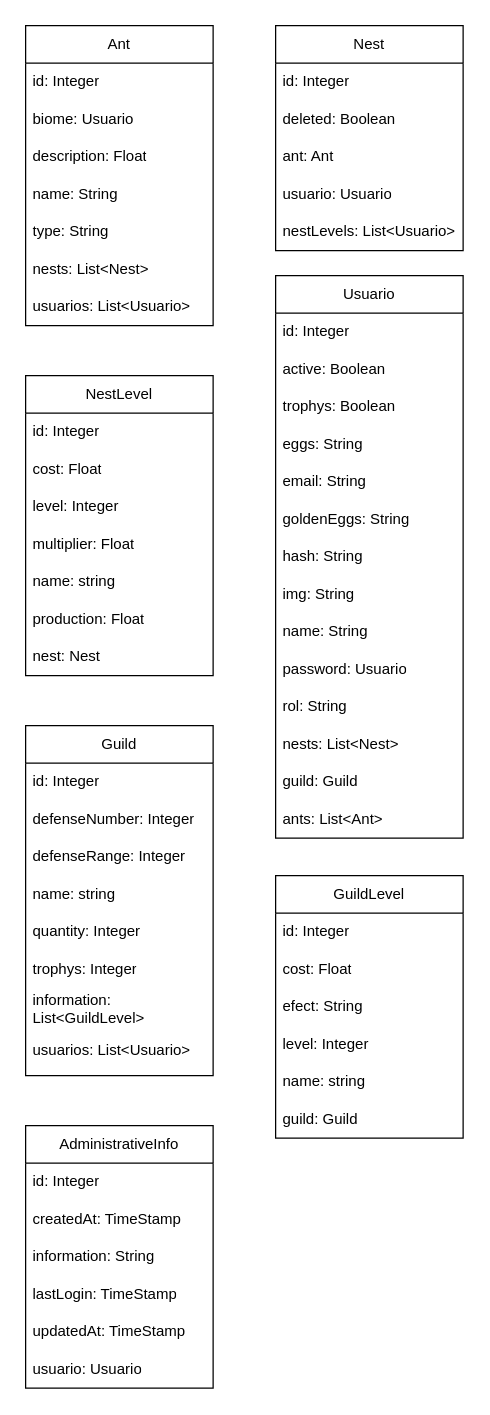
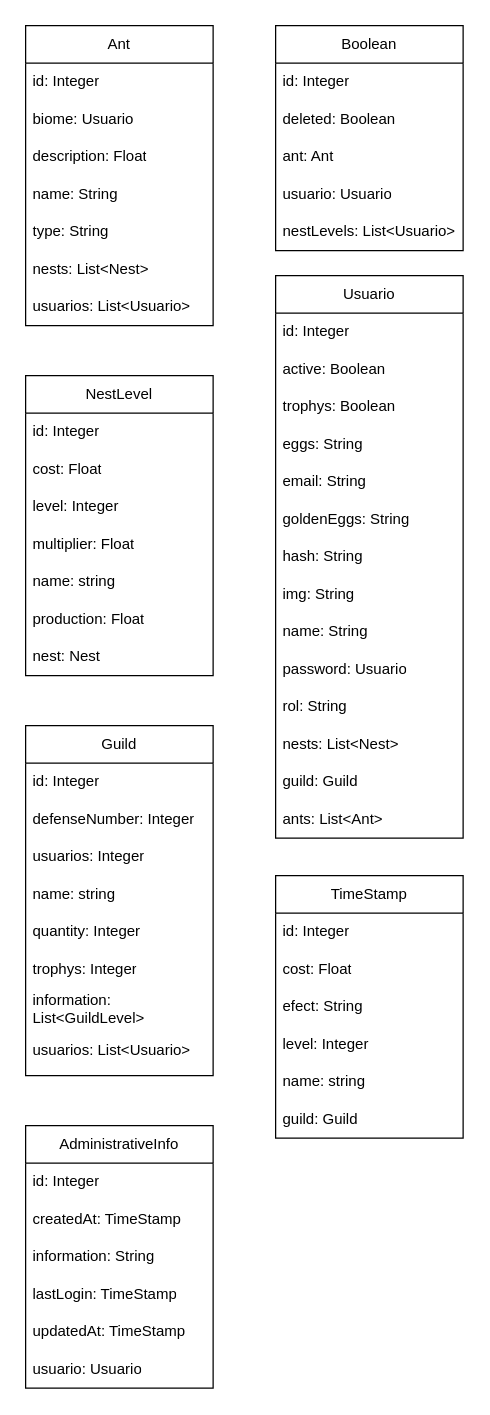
node "Nest": label "Nest" -> "Boolean"
node "defenseRange: Integer": label "defenseRange: Integer" -> "usuarios: Integer"
node "GuildLevel": label "GuildLevel" -> "TimeStamp"
